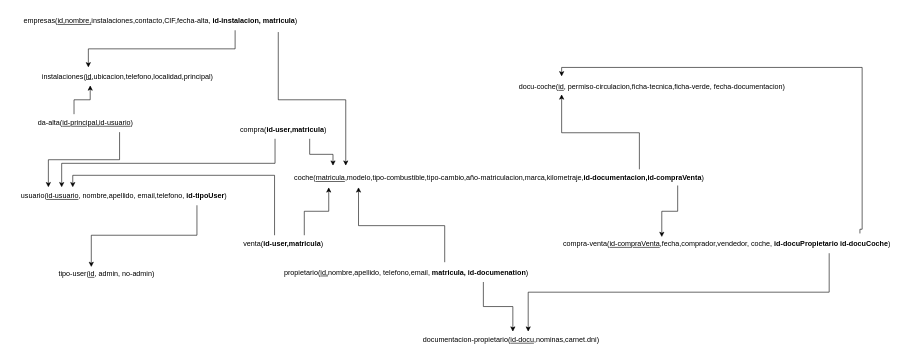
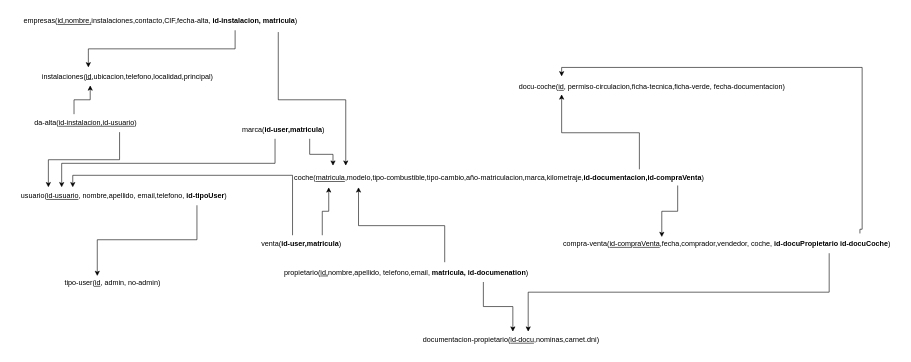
node "da-alta(id-principal,id-usuario)": label "da-alta(id-principal,id-usuario)" -> "da-alta(id-instalacion,id-usuario)"
node "compra(id-user,matricula)": label "compra(id-user,matricula)" -> "marca(id-user,matricula)"
node "venta(id-user,matricula)": moved (283, 245) -> (301, 245)
node "tipo-user(id, admin, no-admin)": moved (106, 275) -> (112, 284)
